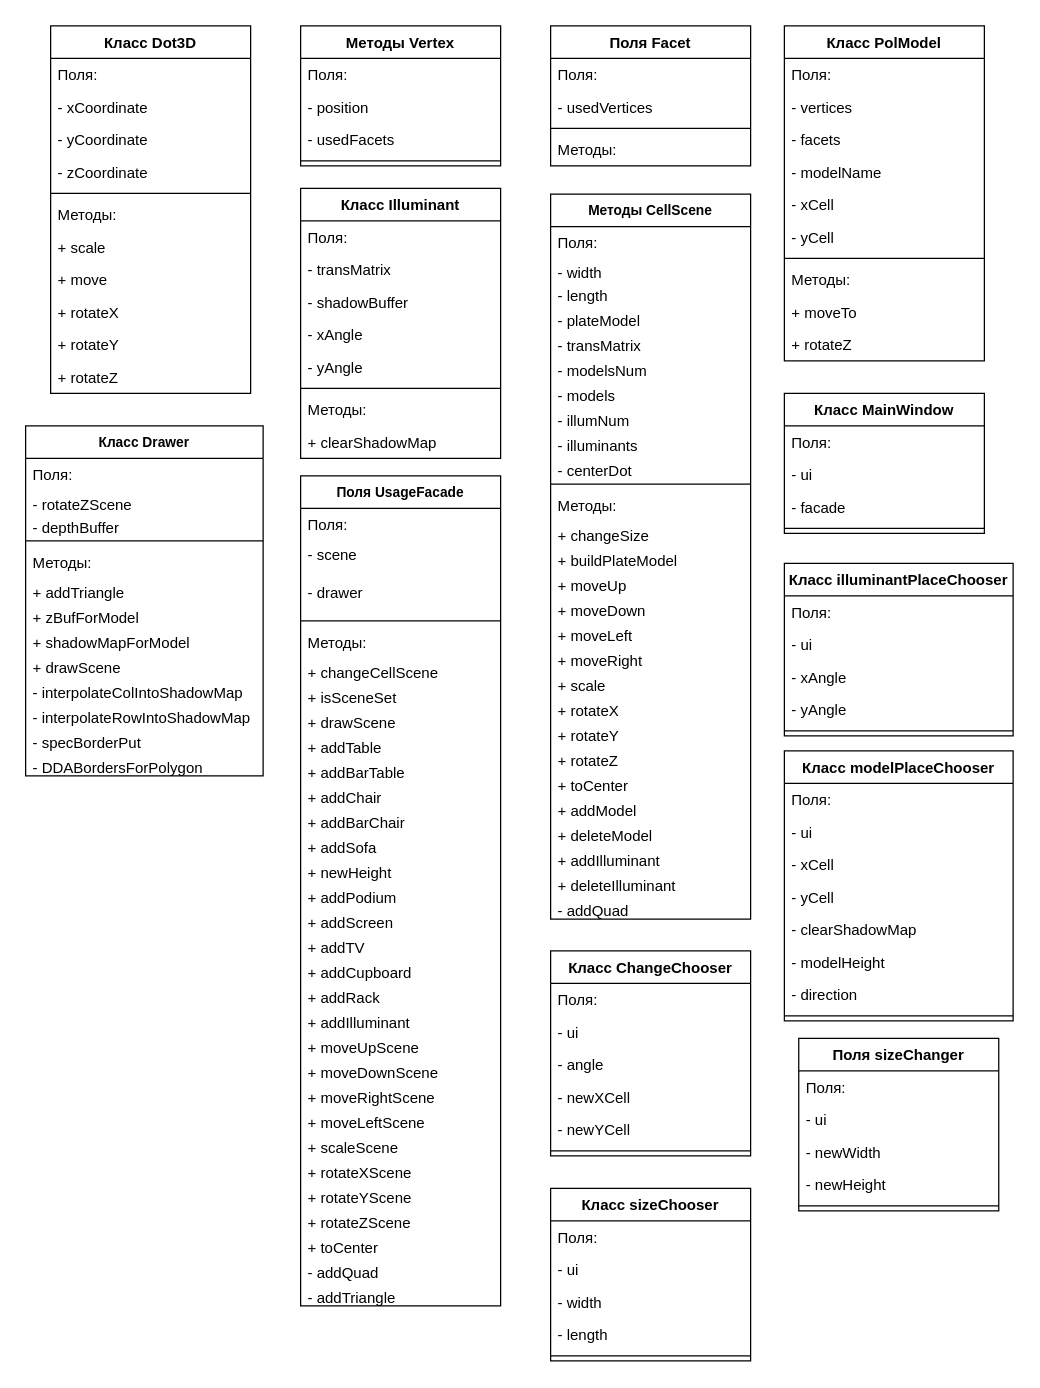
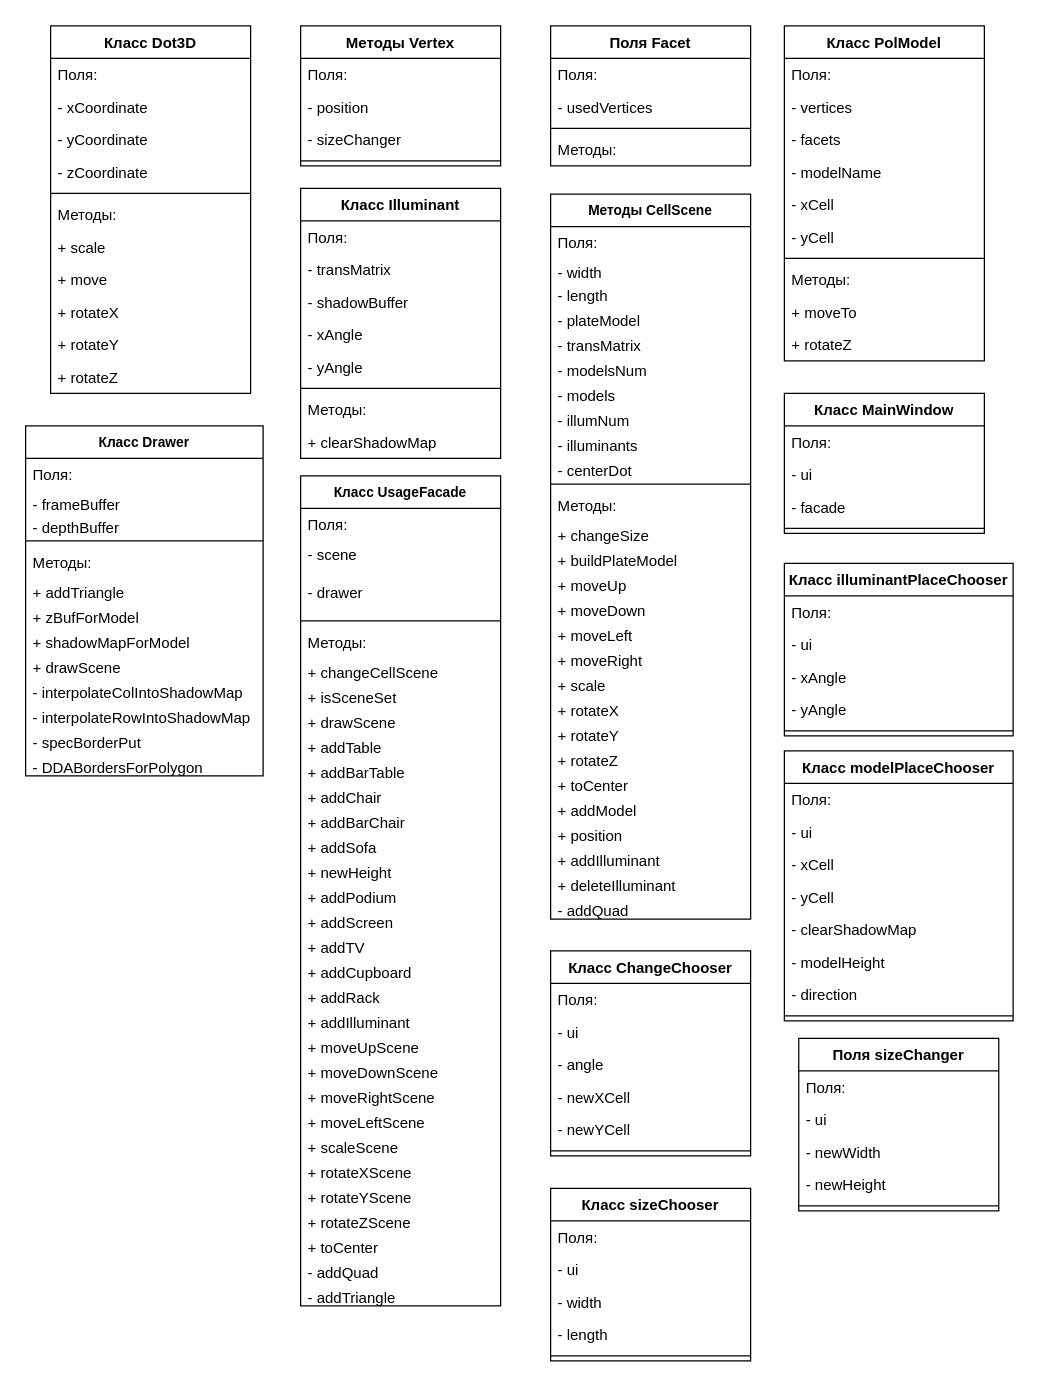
node "- usedFacets": label "- usedFacets" -> "- sizeChanger"
node "Поля UsageFacade": label "Поля UsageFacade" -> "Класс UsageFacade"
node "- rotateZScene": label "- rotateZScene" -> "- frameBuffer"
node "+ deleteModel": label "+ deleteModel" -> "+ position"
